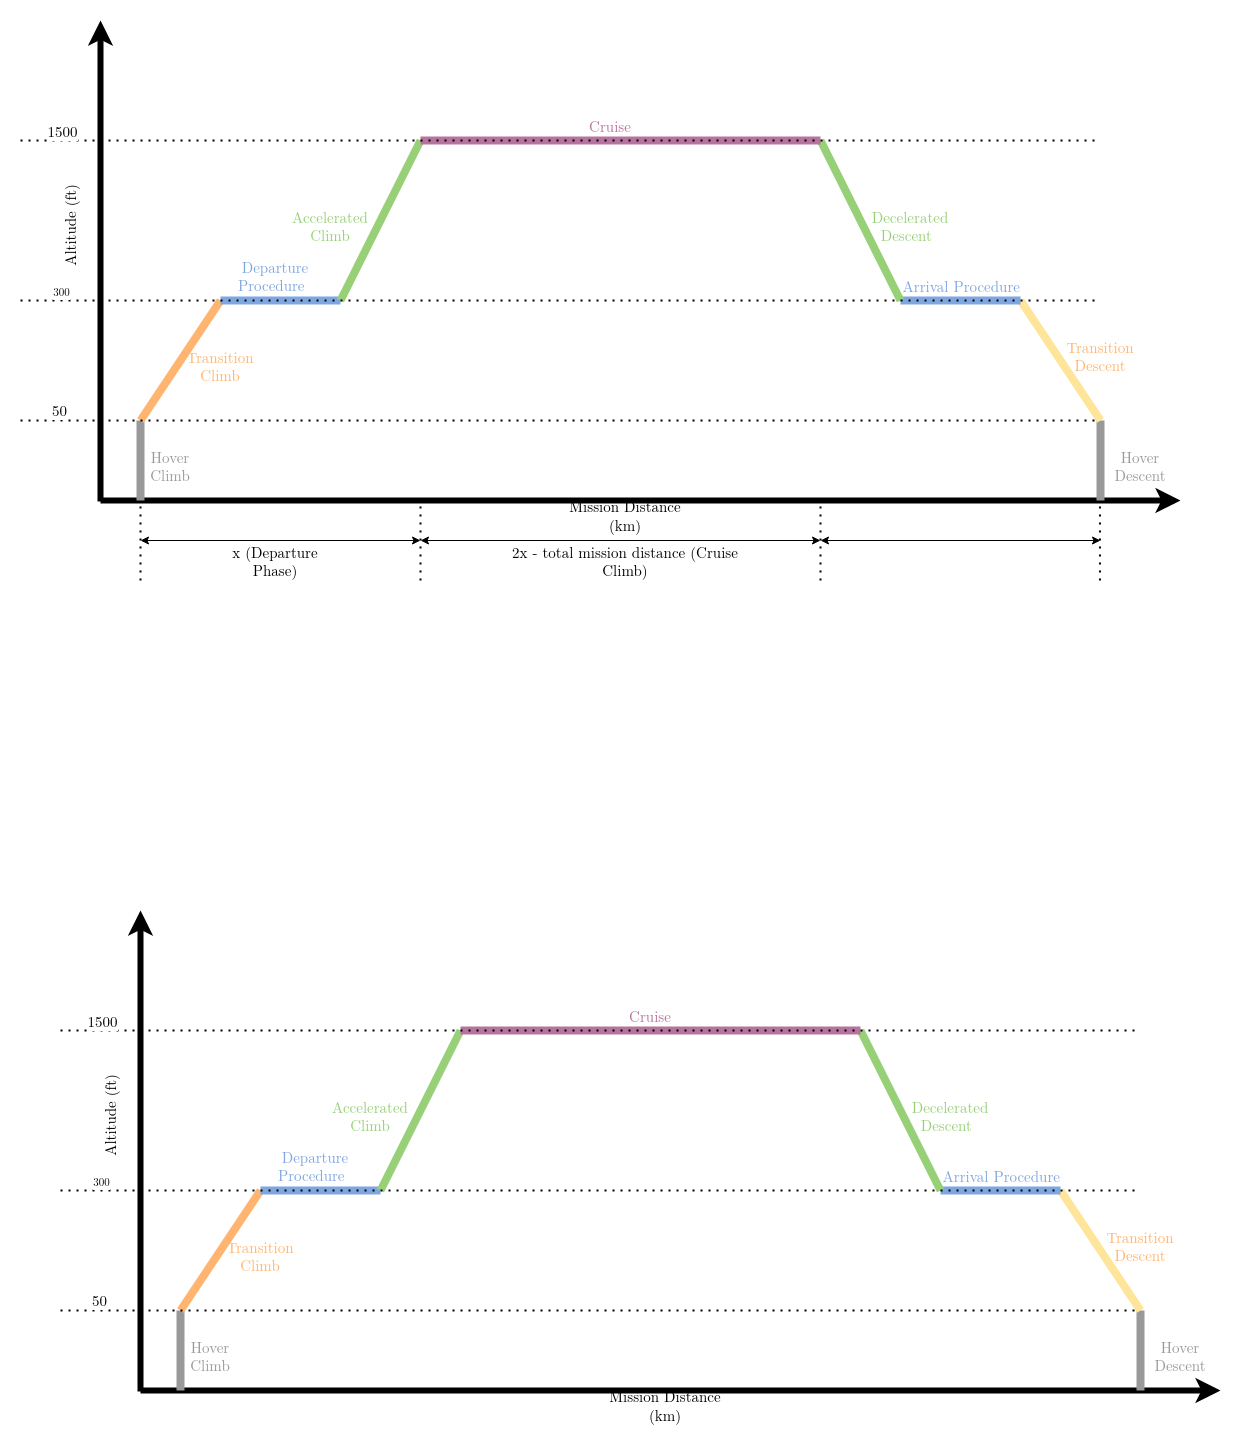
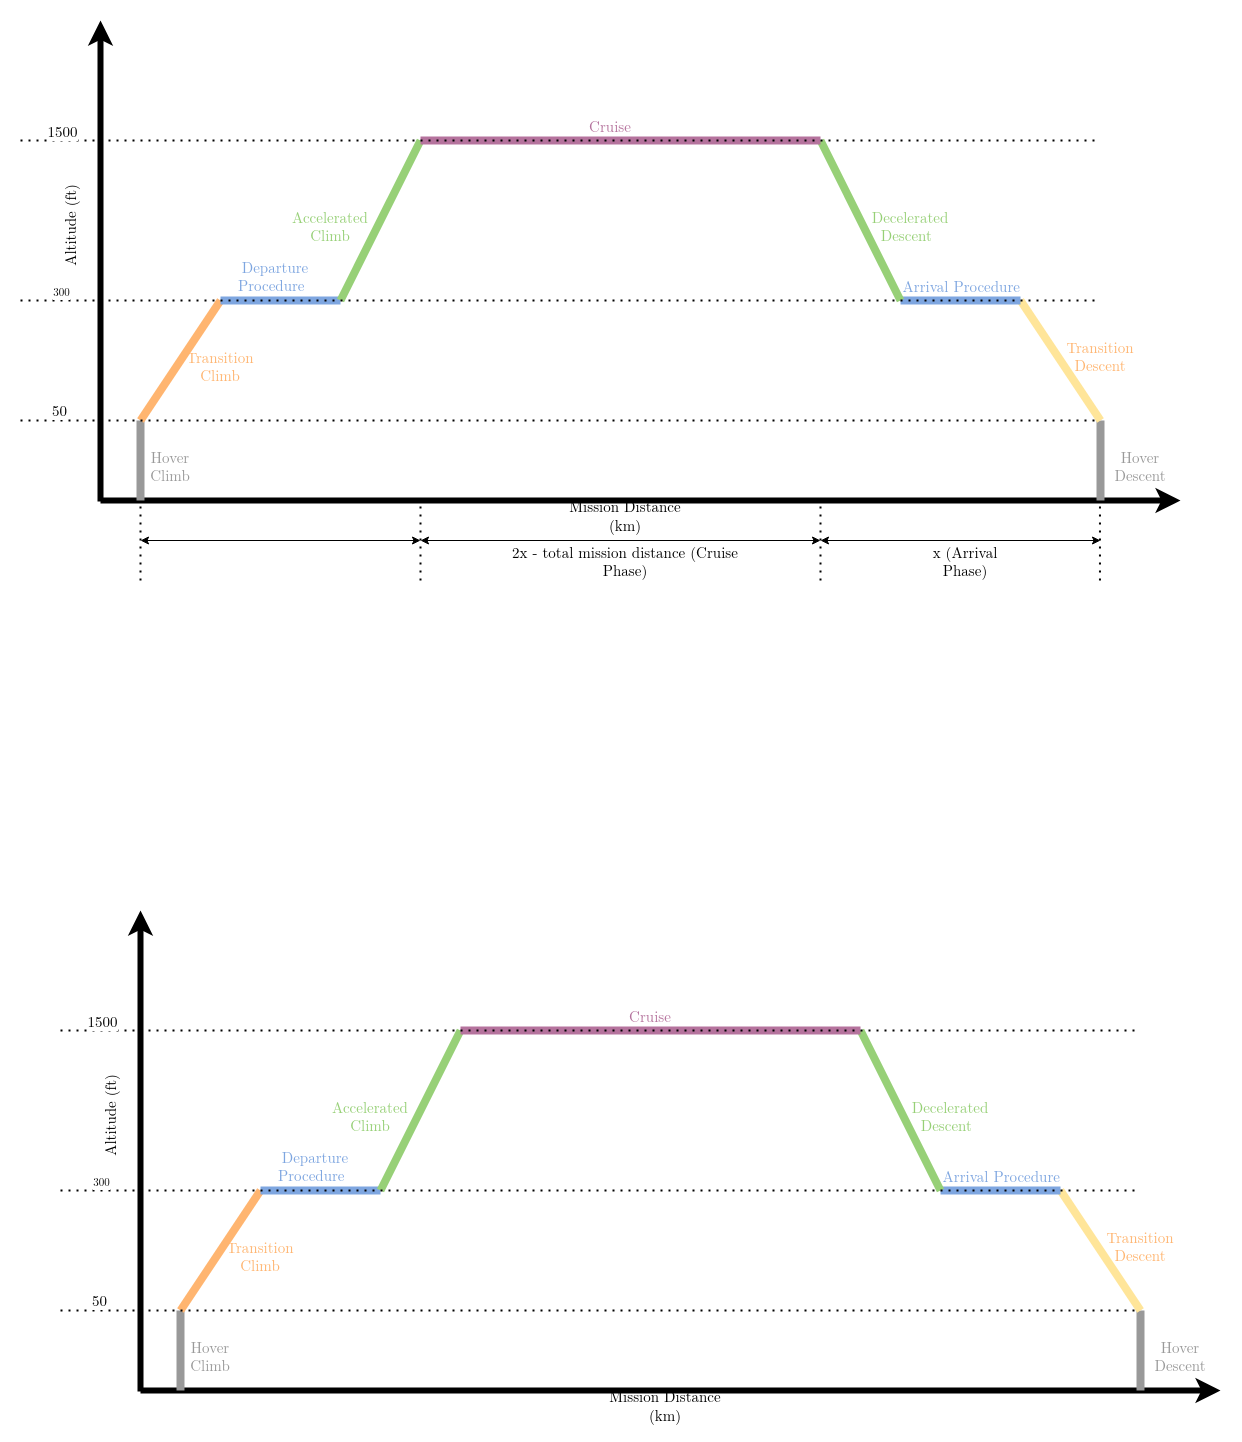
node "x (Departure Phase)": removed
node "2x - total mission distance (Cruise Climb)": label "2x - total mission distance (Cruise Climb)" -> "2x - total mission distance (Cruise Phase)"
node "x (Arrival Phase)": added
